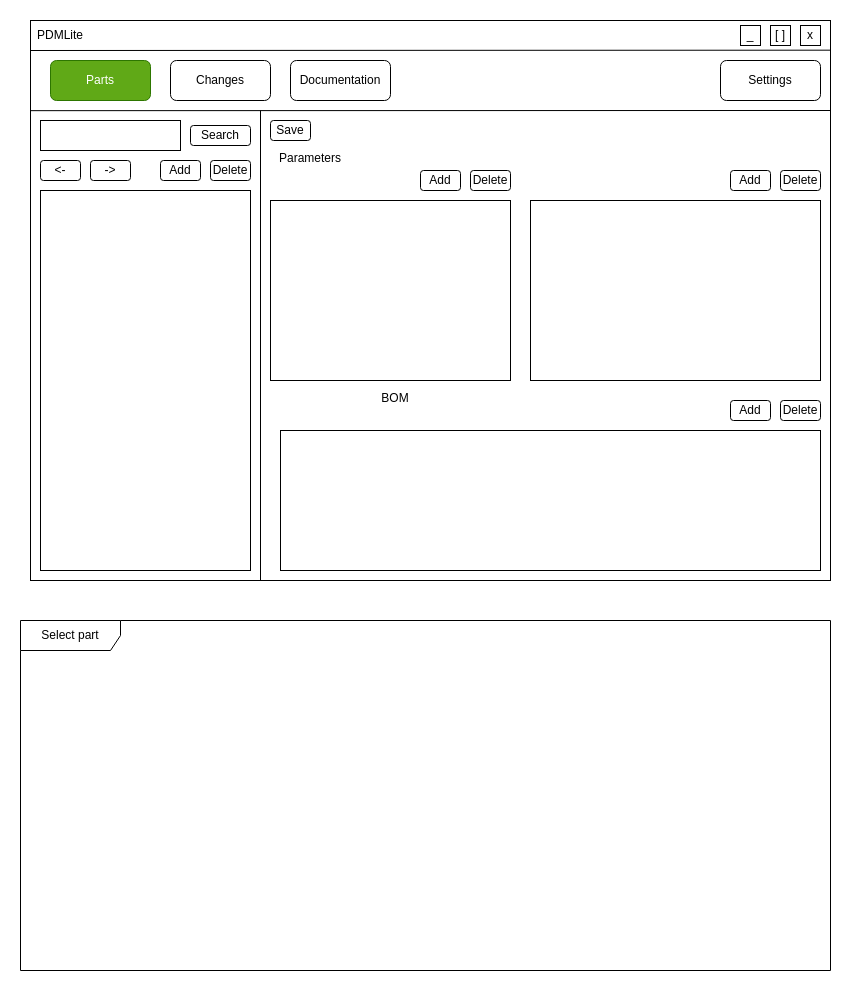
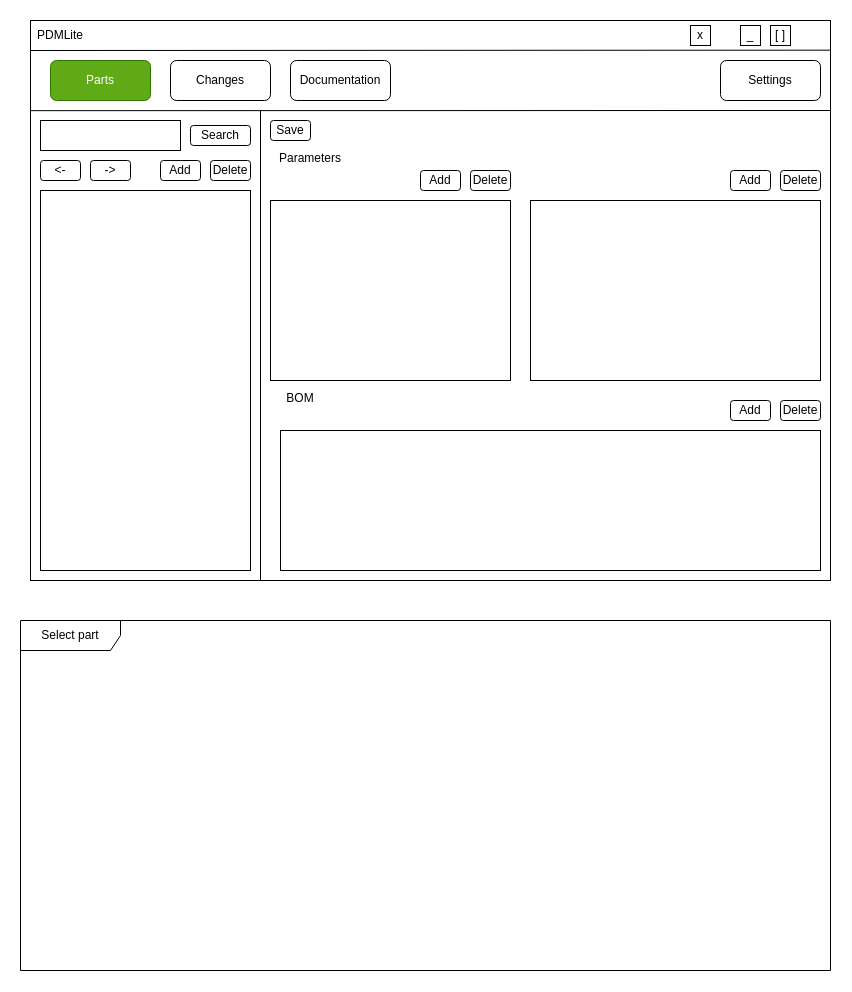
node "x": moved (811, 36) -> (701, 36)
node "BOM": moved (396, 398) -> (301, 398)
